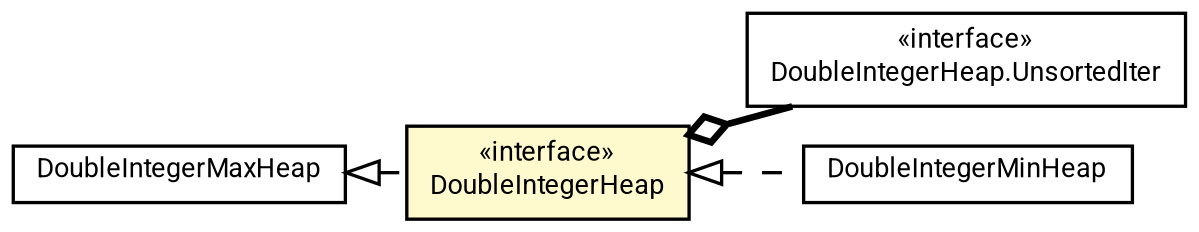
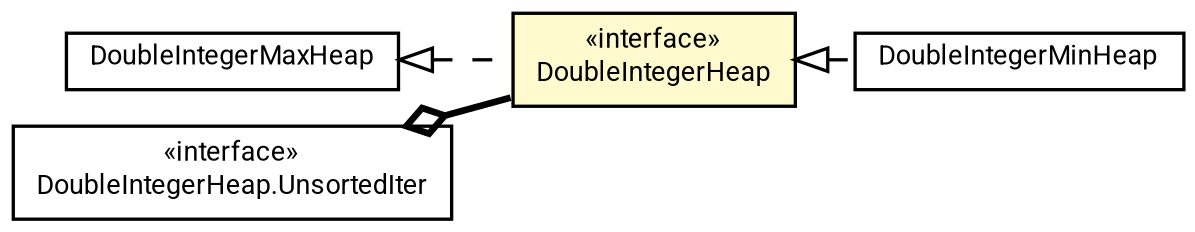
edge "DoubleIntegerHeap.UnsortedIter" -> "DoubleIntegerHeap": reversed
